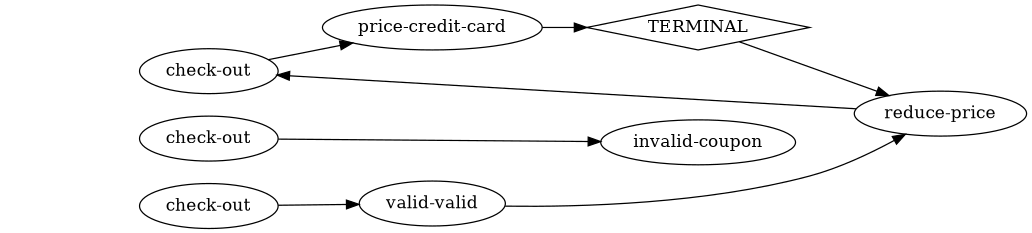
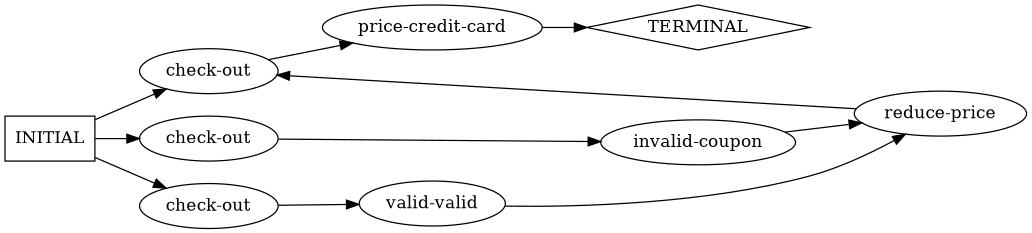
edge "TERMINAL" -> "reduce-price": now "invalid-coupon" -> "reduce-price"
node "INITIAL": added
